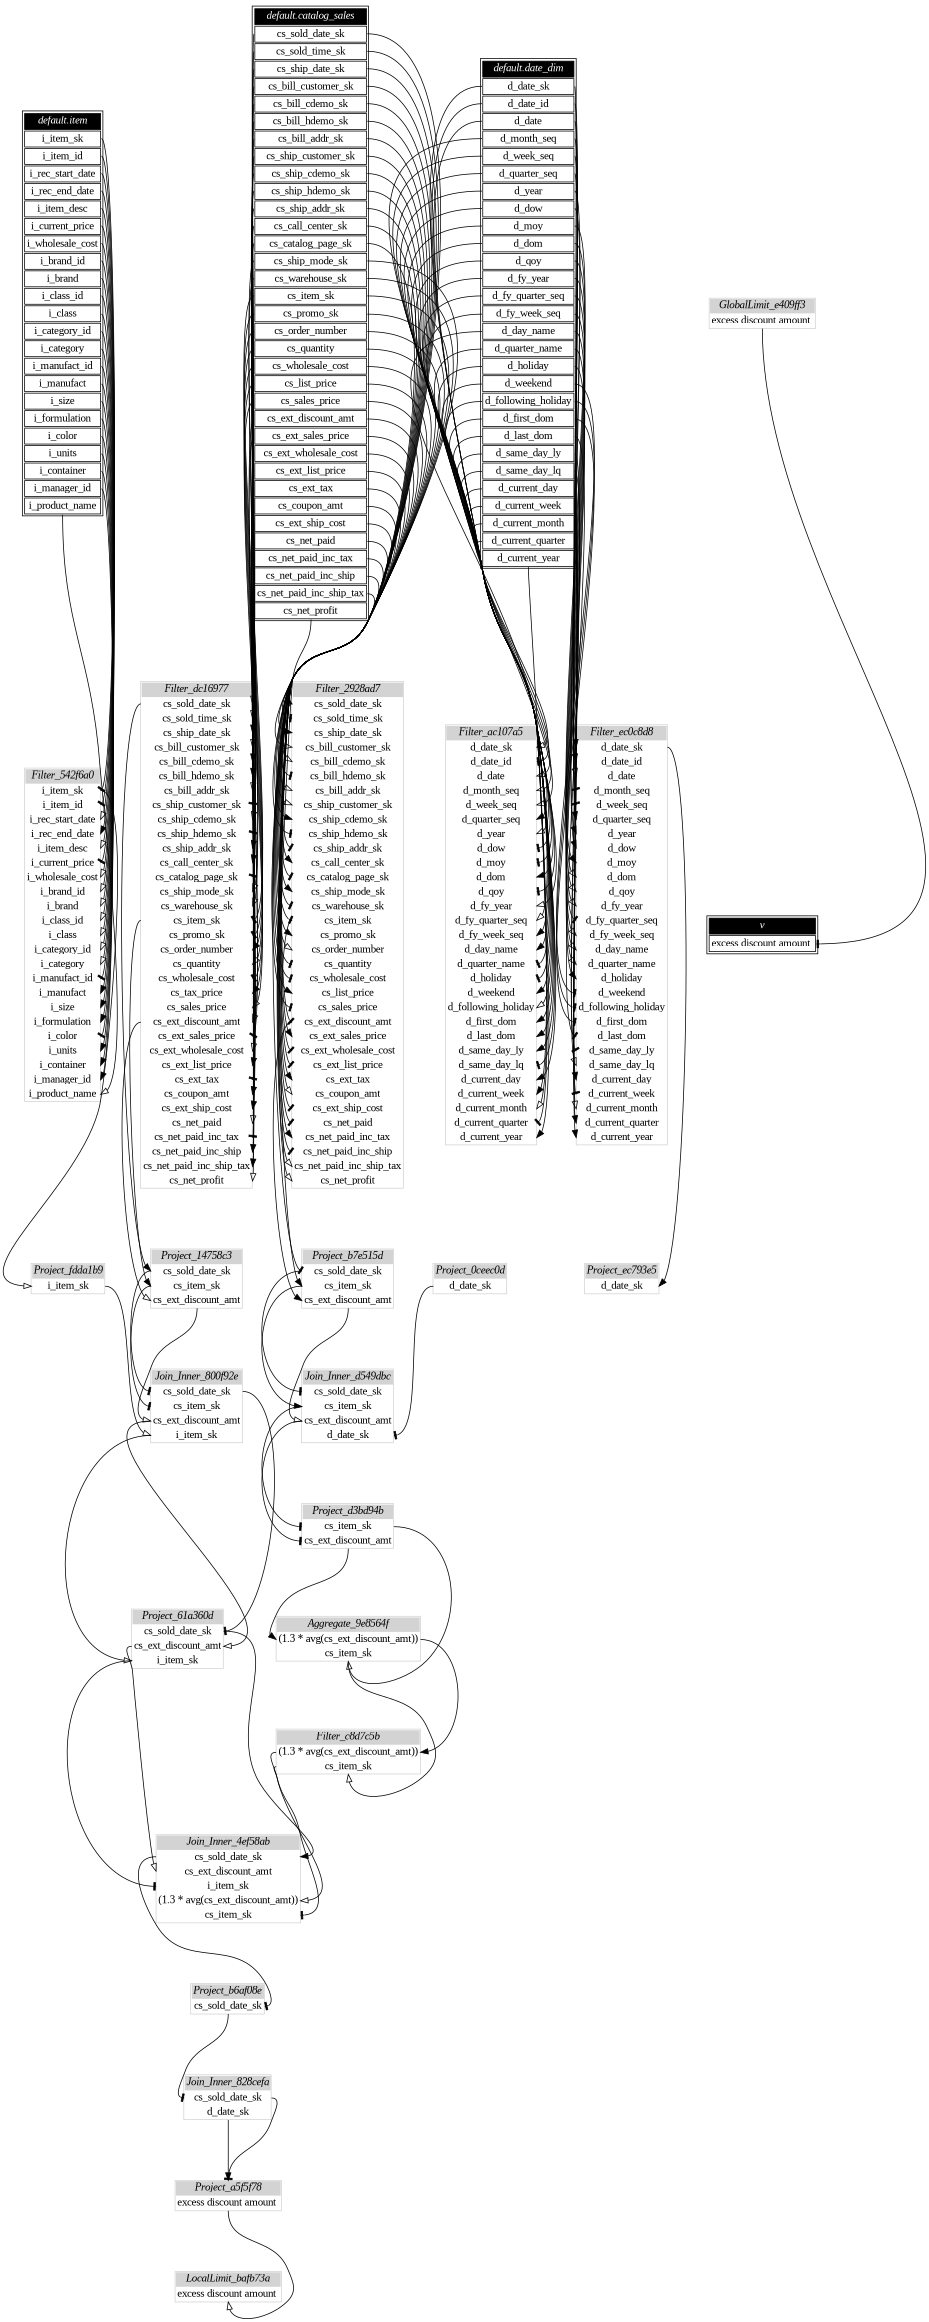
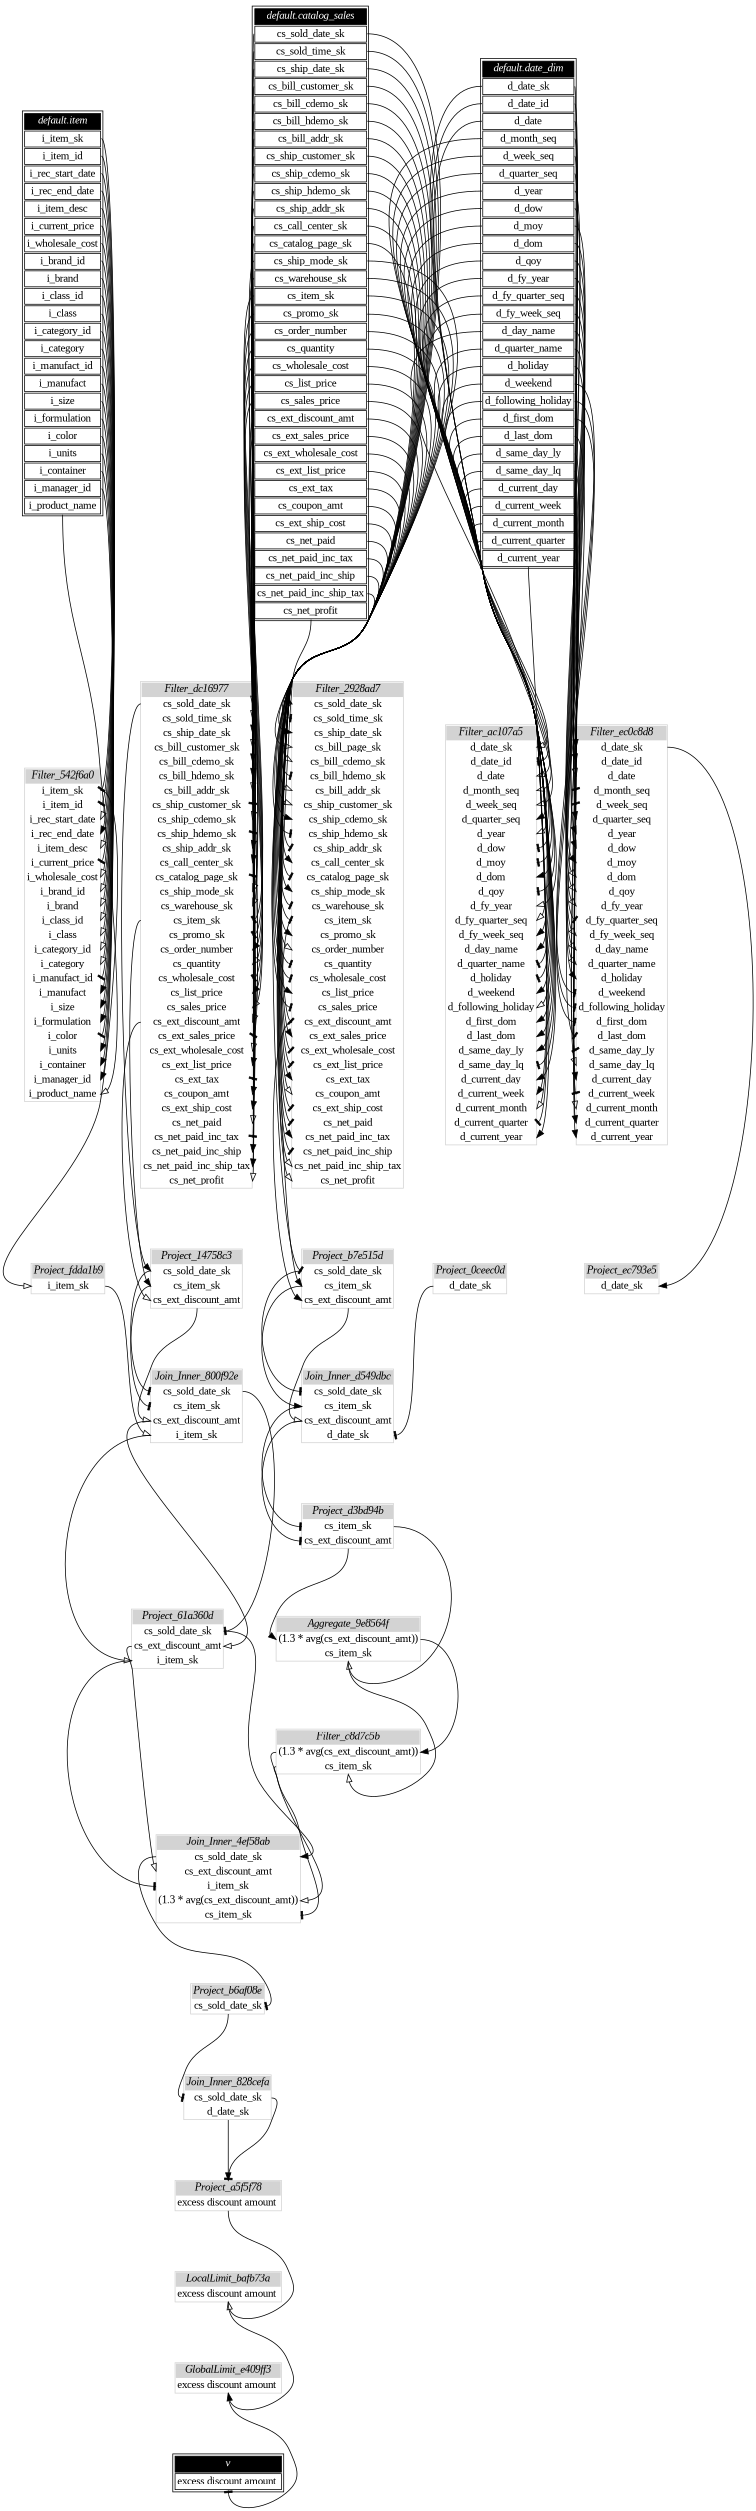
node "Filter_2928ad7": text "cs_bill_customer_sk" -> "cs_bill_page_sk"
node "Filter_dc16977": text "cs_tax_price" -> "cs_list_price"
edge "LocalLimit_bafb73a" -> "GlobalLimit_e409ff3": added
